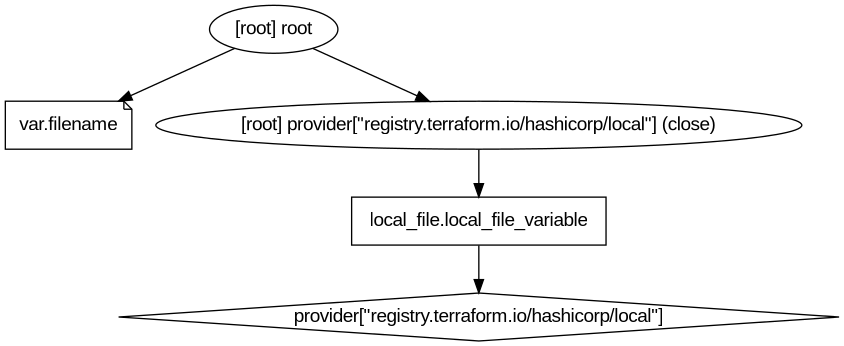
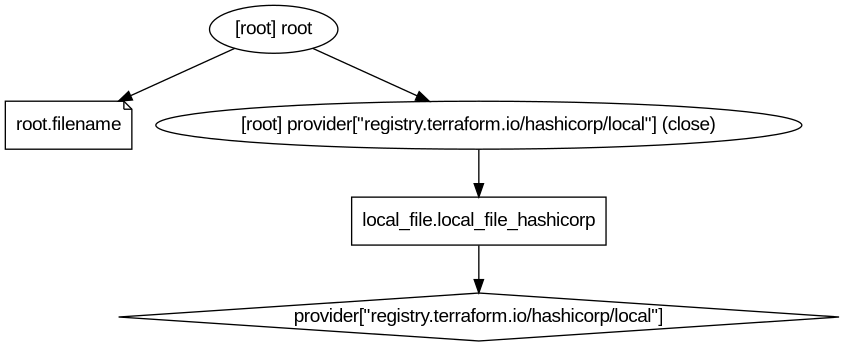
node "var.filename": label "var.filename" -> "root.filename"
node "local_file.local_file_variable": label "local_file.local_file_variable" -> "local_file.local_file_hashicorp"
